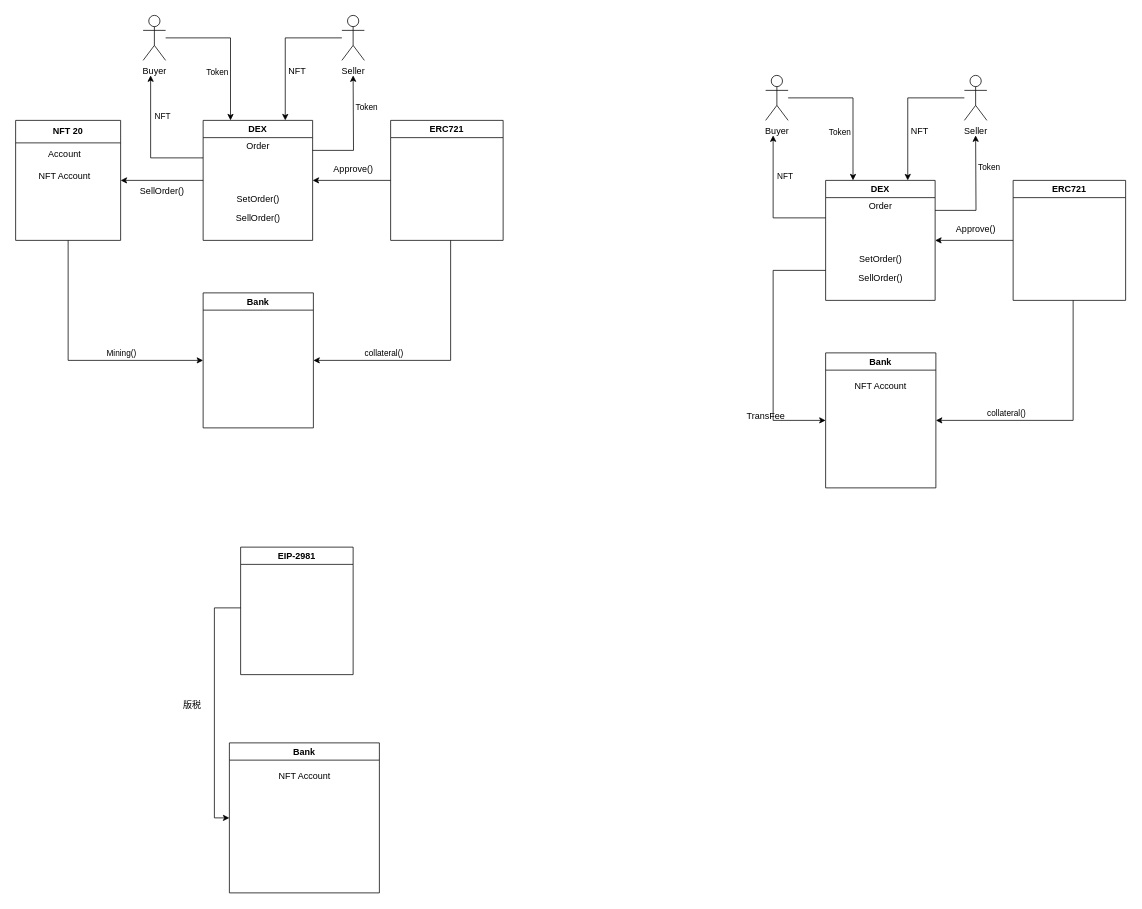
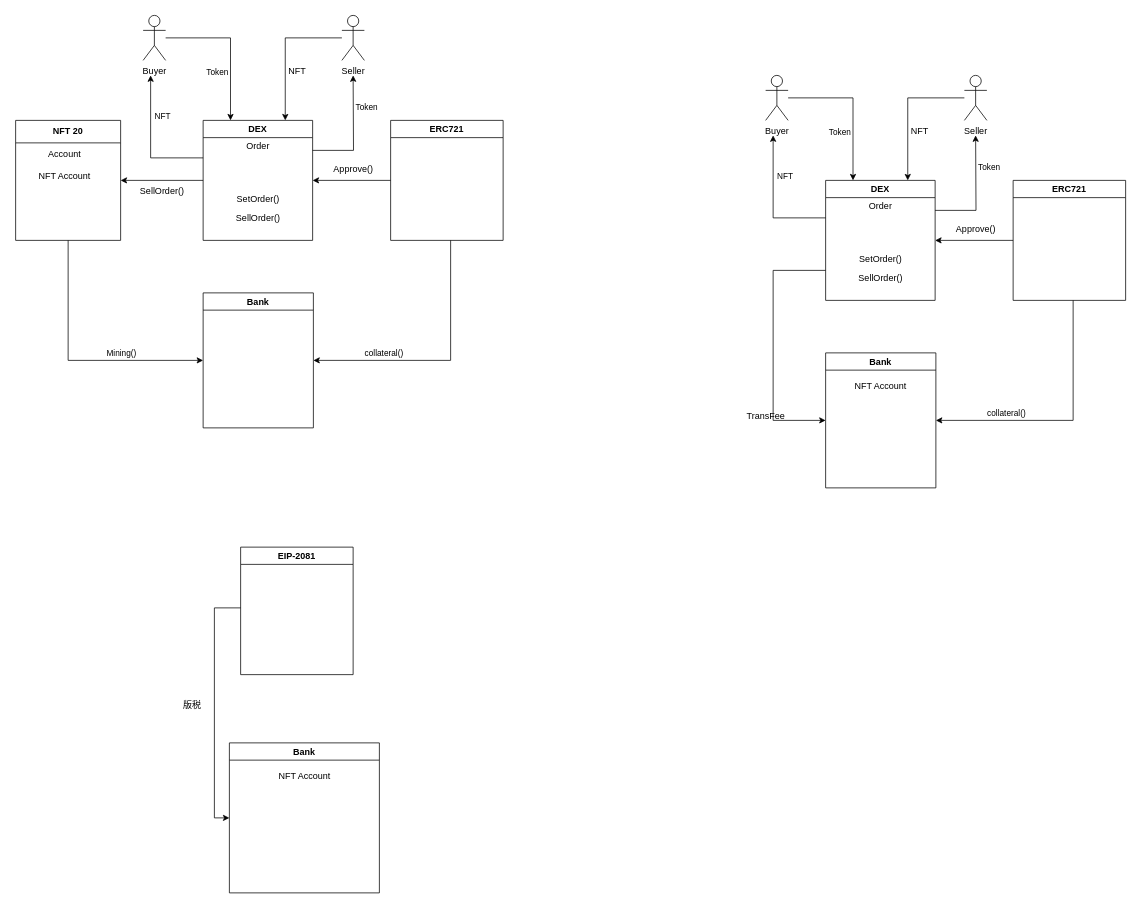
node "EIP-2981": label "EIP-2981" -> "EIP-2081"
